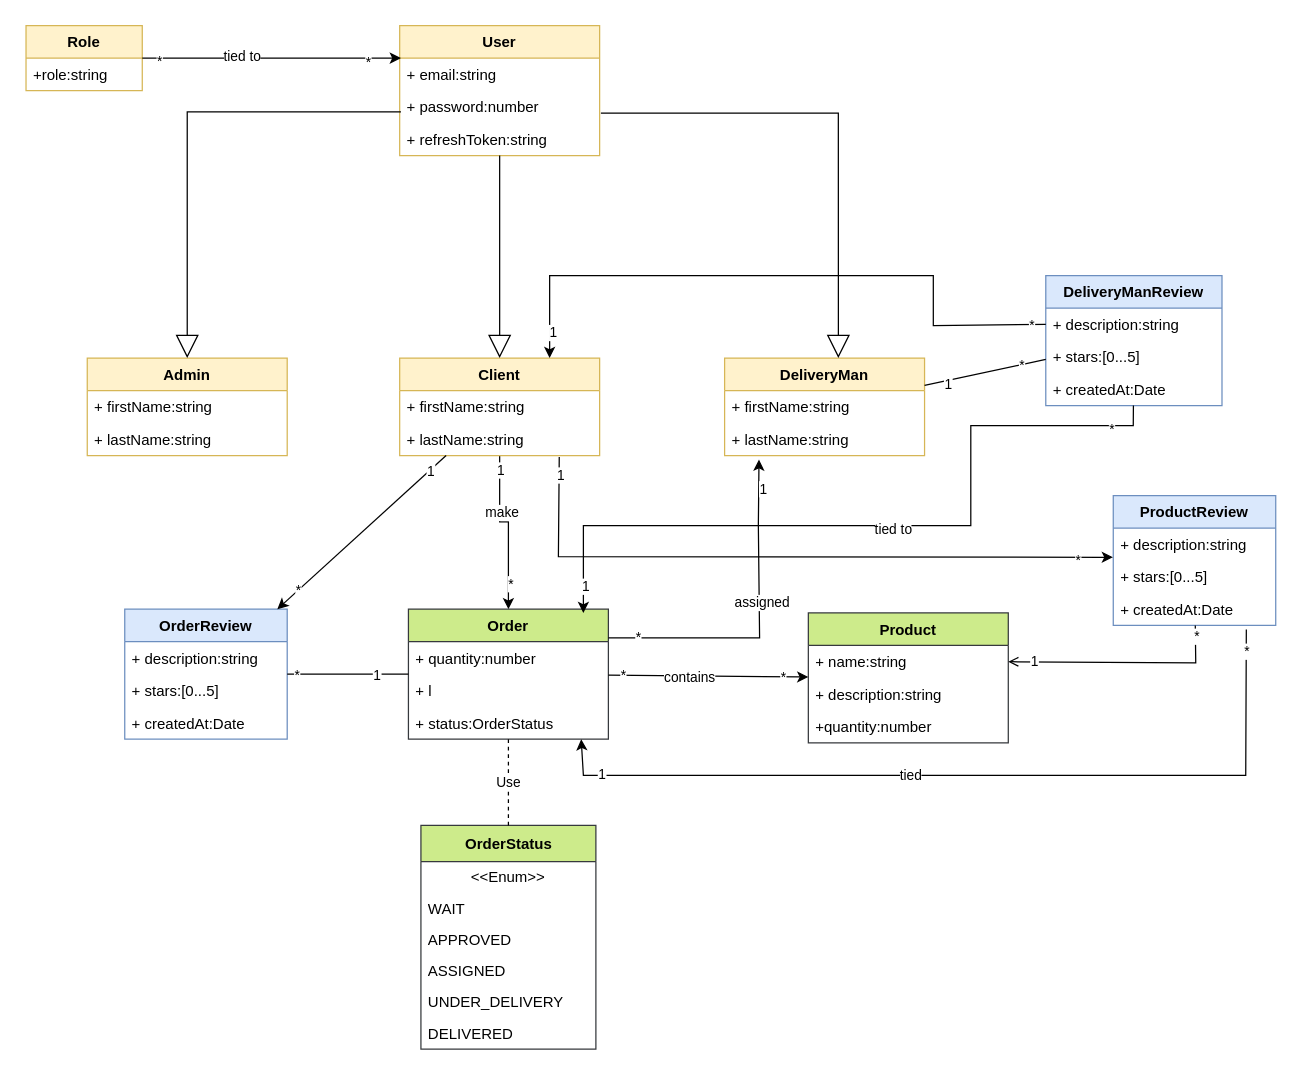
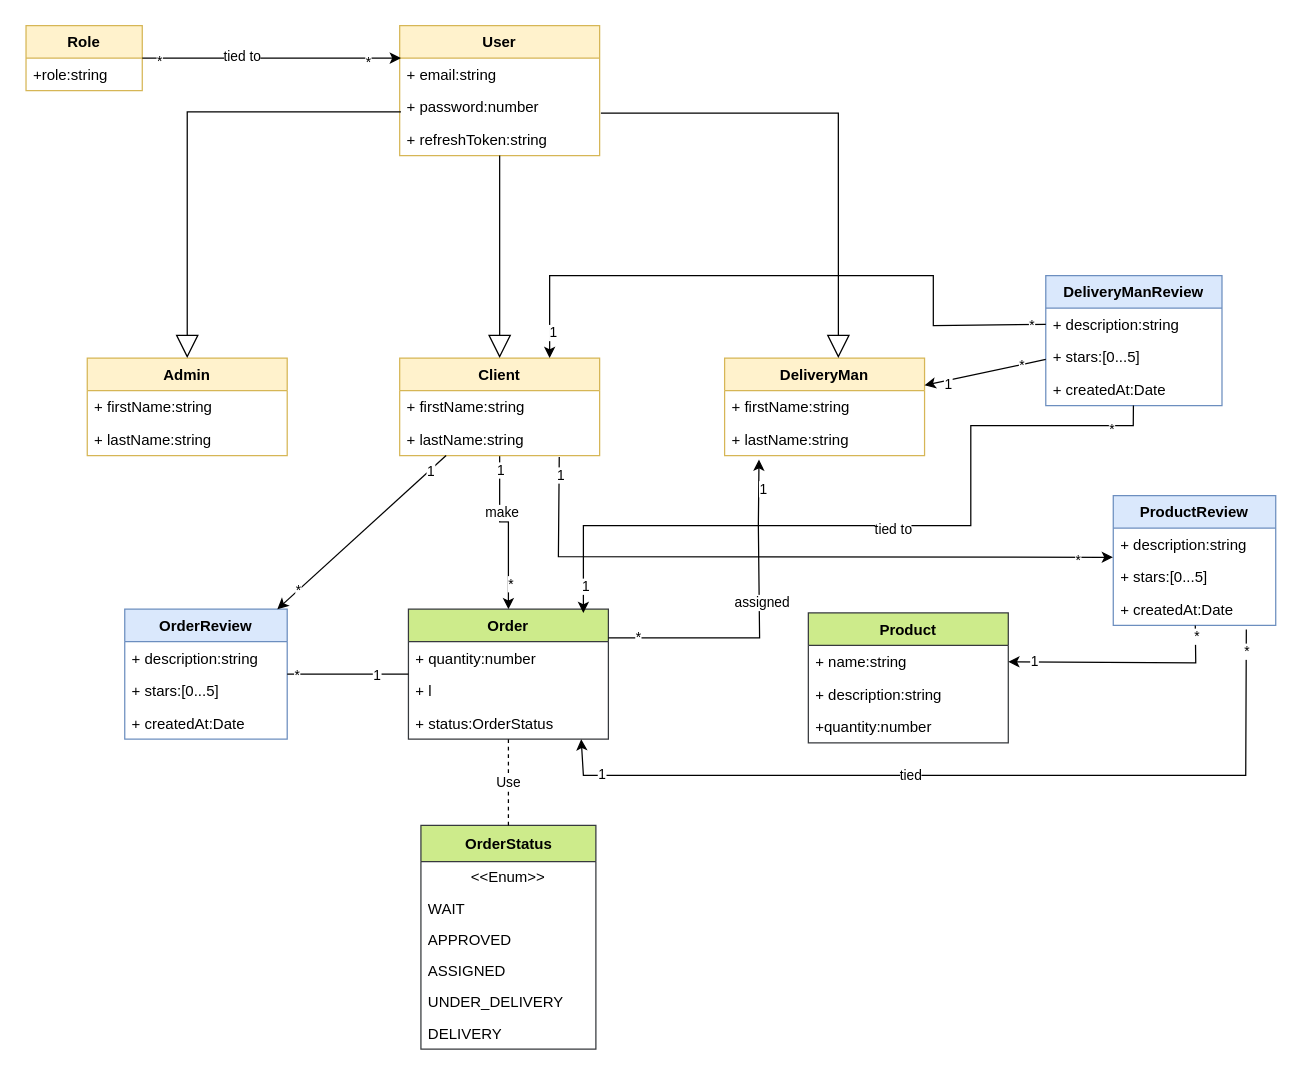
edge "DeliveryManReview" -- "DeliveryMan": arrowhead none -> classic
edge "ProductReview" -> "+ name:string": arrowhead open -> classic
edge "Order" -> "Product": removed, labels "*", "contains", "*"
node "DELIVERED": label "DELIVERED" -> "DELIVERY"
